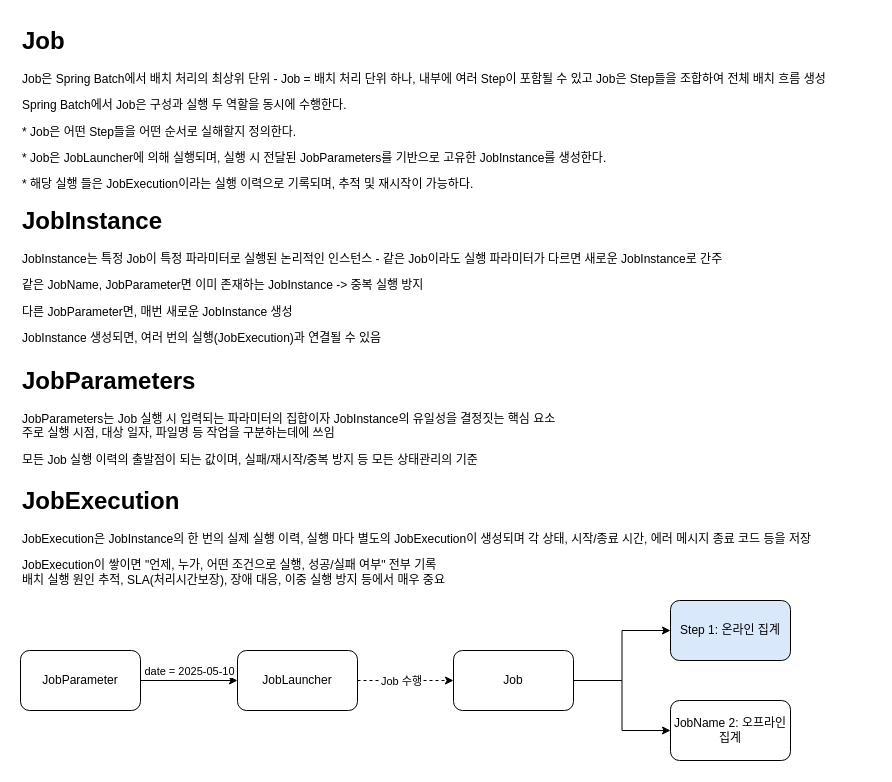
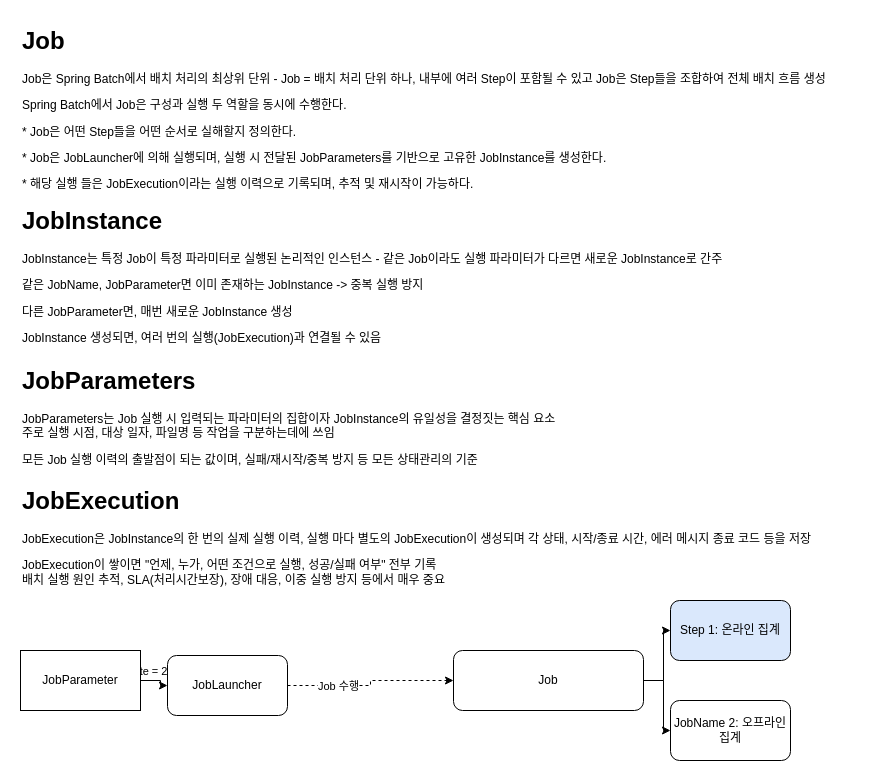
node "JobParameter": shape rounded rectangle -> rectangle
node "JobLauncher": moved (298, 681) -> (228, 686)
node "Job": size 120x60 -> 190x60
